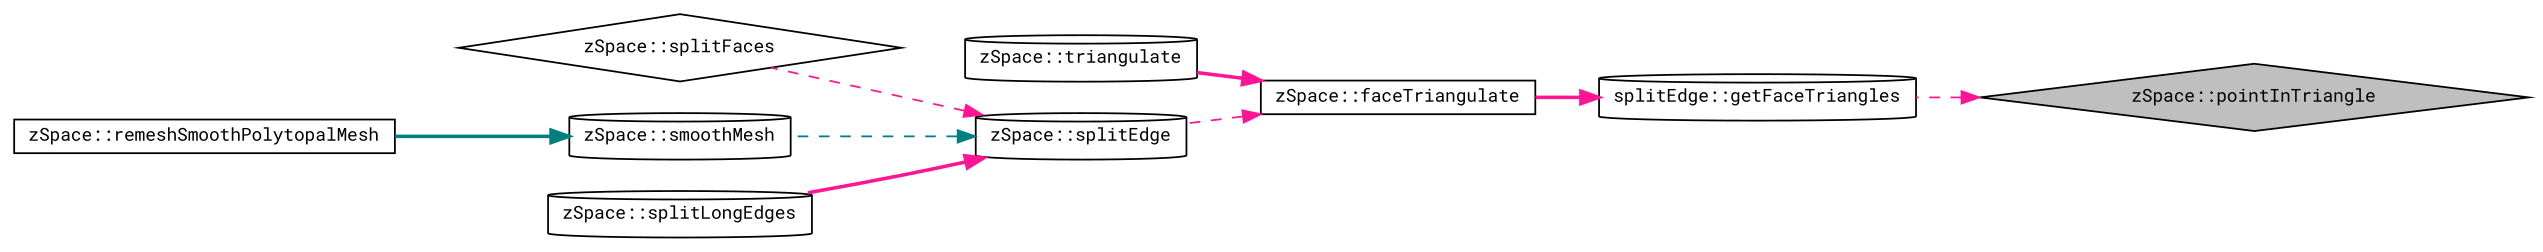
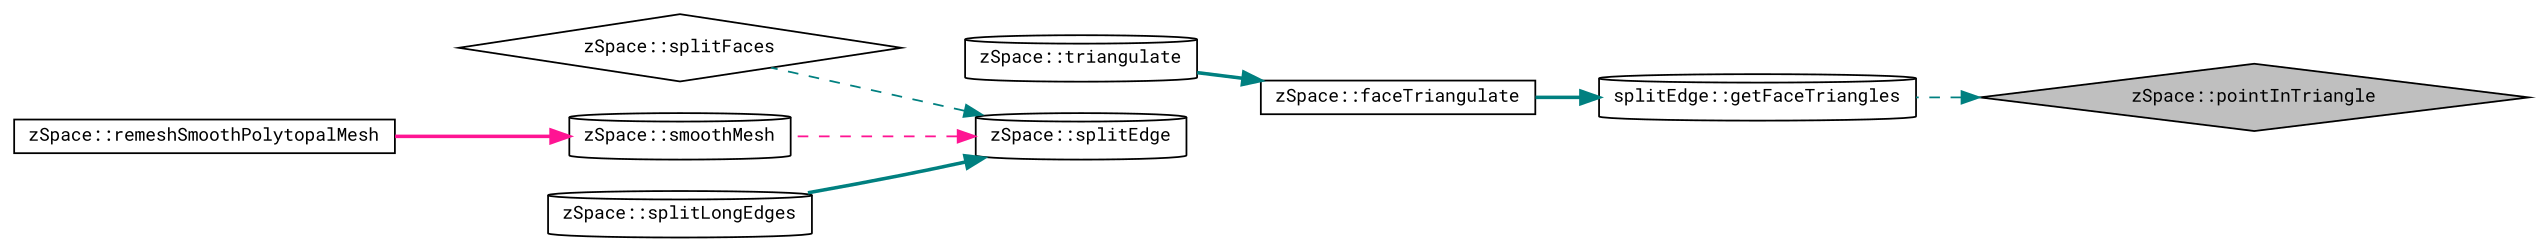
edge "zSpace::triangulate" -> "zSpace::faceTriangulate": color deeppink -> teal
edge "zSpace::splitFaces" -> "zSpace::splitEdge": color deeppink -> teal
edge "zSpace::faceTriangulate" -> "splitEdge::getFaceTriangles": color deeppink -> teal
edge "splitEdge::getFaceTriangles" -> "zSpace::pointInTriangle": color deeppink -> teal
edge "zSpace::splitEdge" -> "zSpace::faceTriangulate": removed
edge "zSpace::remeshSmoothPolytopalMesh" -> "zSpace::smoothMesh": color teal -> deeppink
edge "zSpace::smoothMesh" -> "zSpace::splitEdge": color teal -> deeppink
edge "zSpace::splitLongEdges" -> "zSpace::splitEdge": color deeppink -> teal
